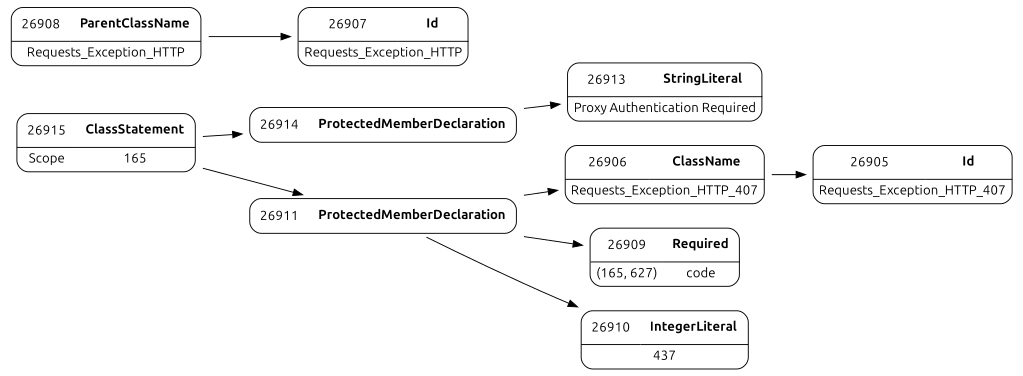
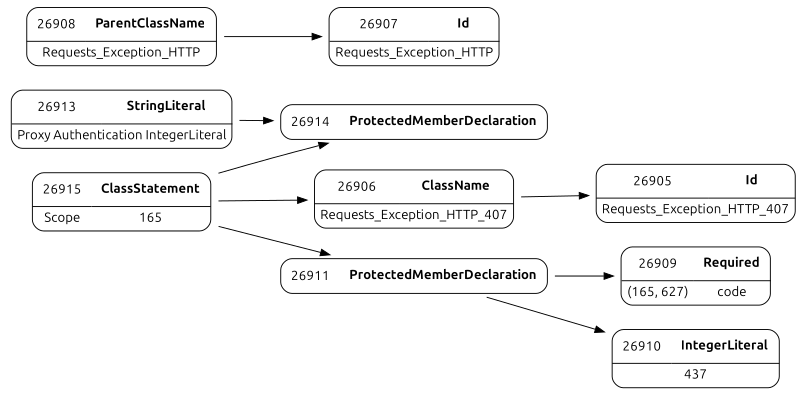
edge "26914" -> "26913": reversed
node "26913": text "Proxy Authentication Required" -> "Proxy Authentication IntegerLiteral"
edge "26911" -> "26906": now "26915" -> "26906"
